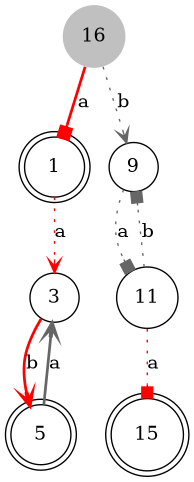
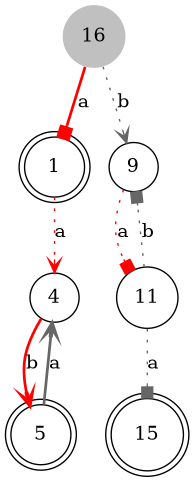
edge "9" -> "11": color gray40 -> red
node "3": label "3" -> "4"
edge "11" -> "15": color red -> gray40
